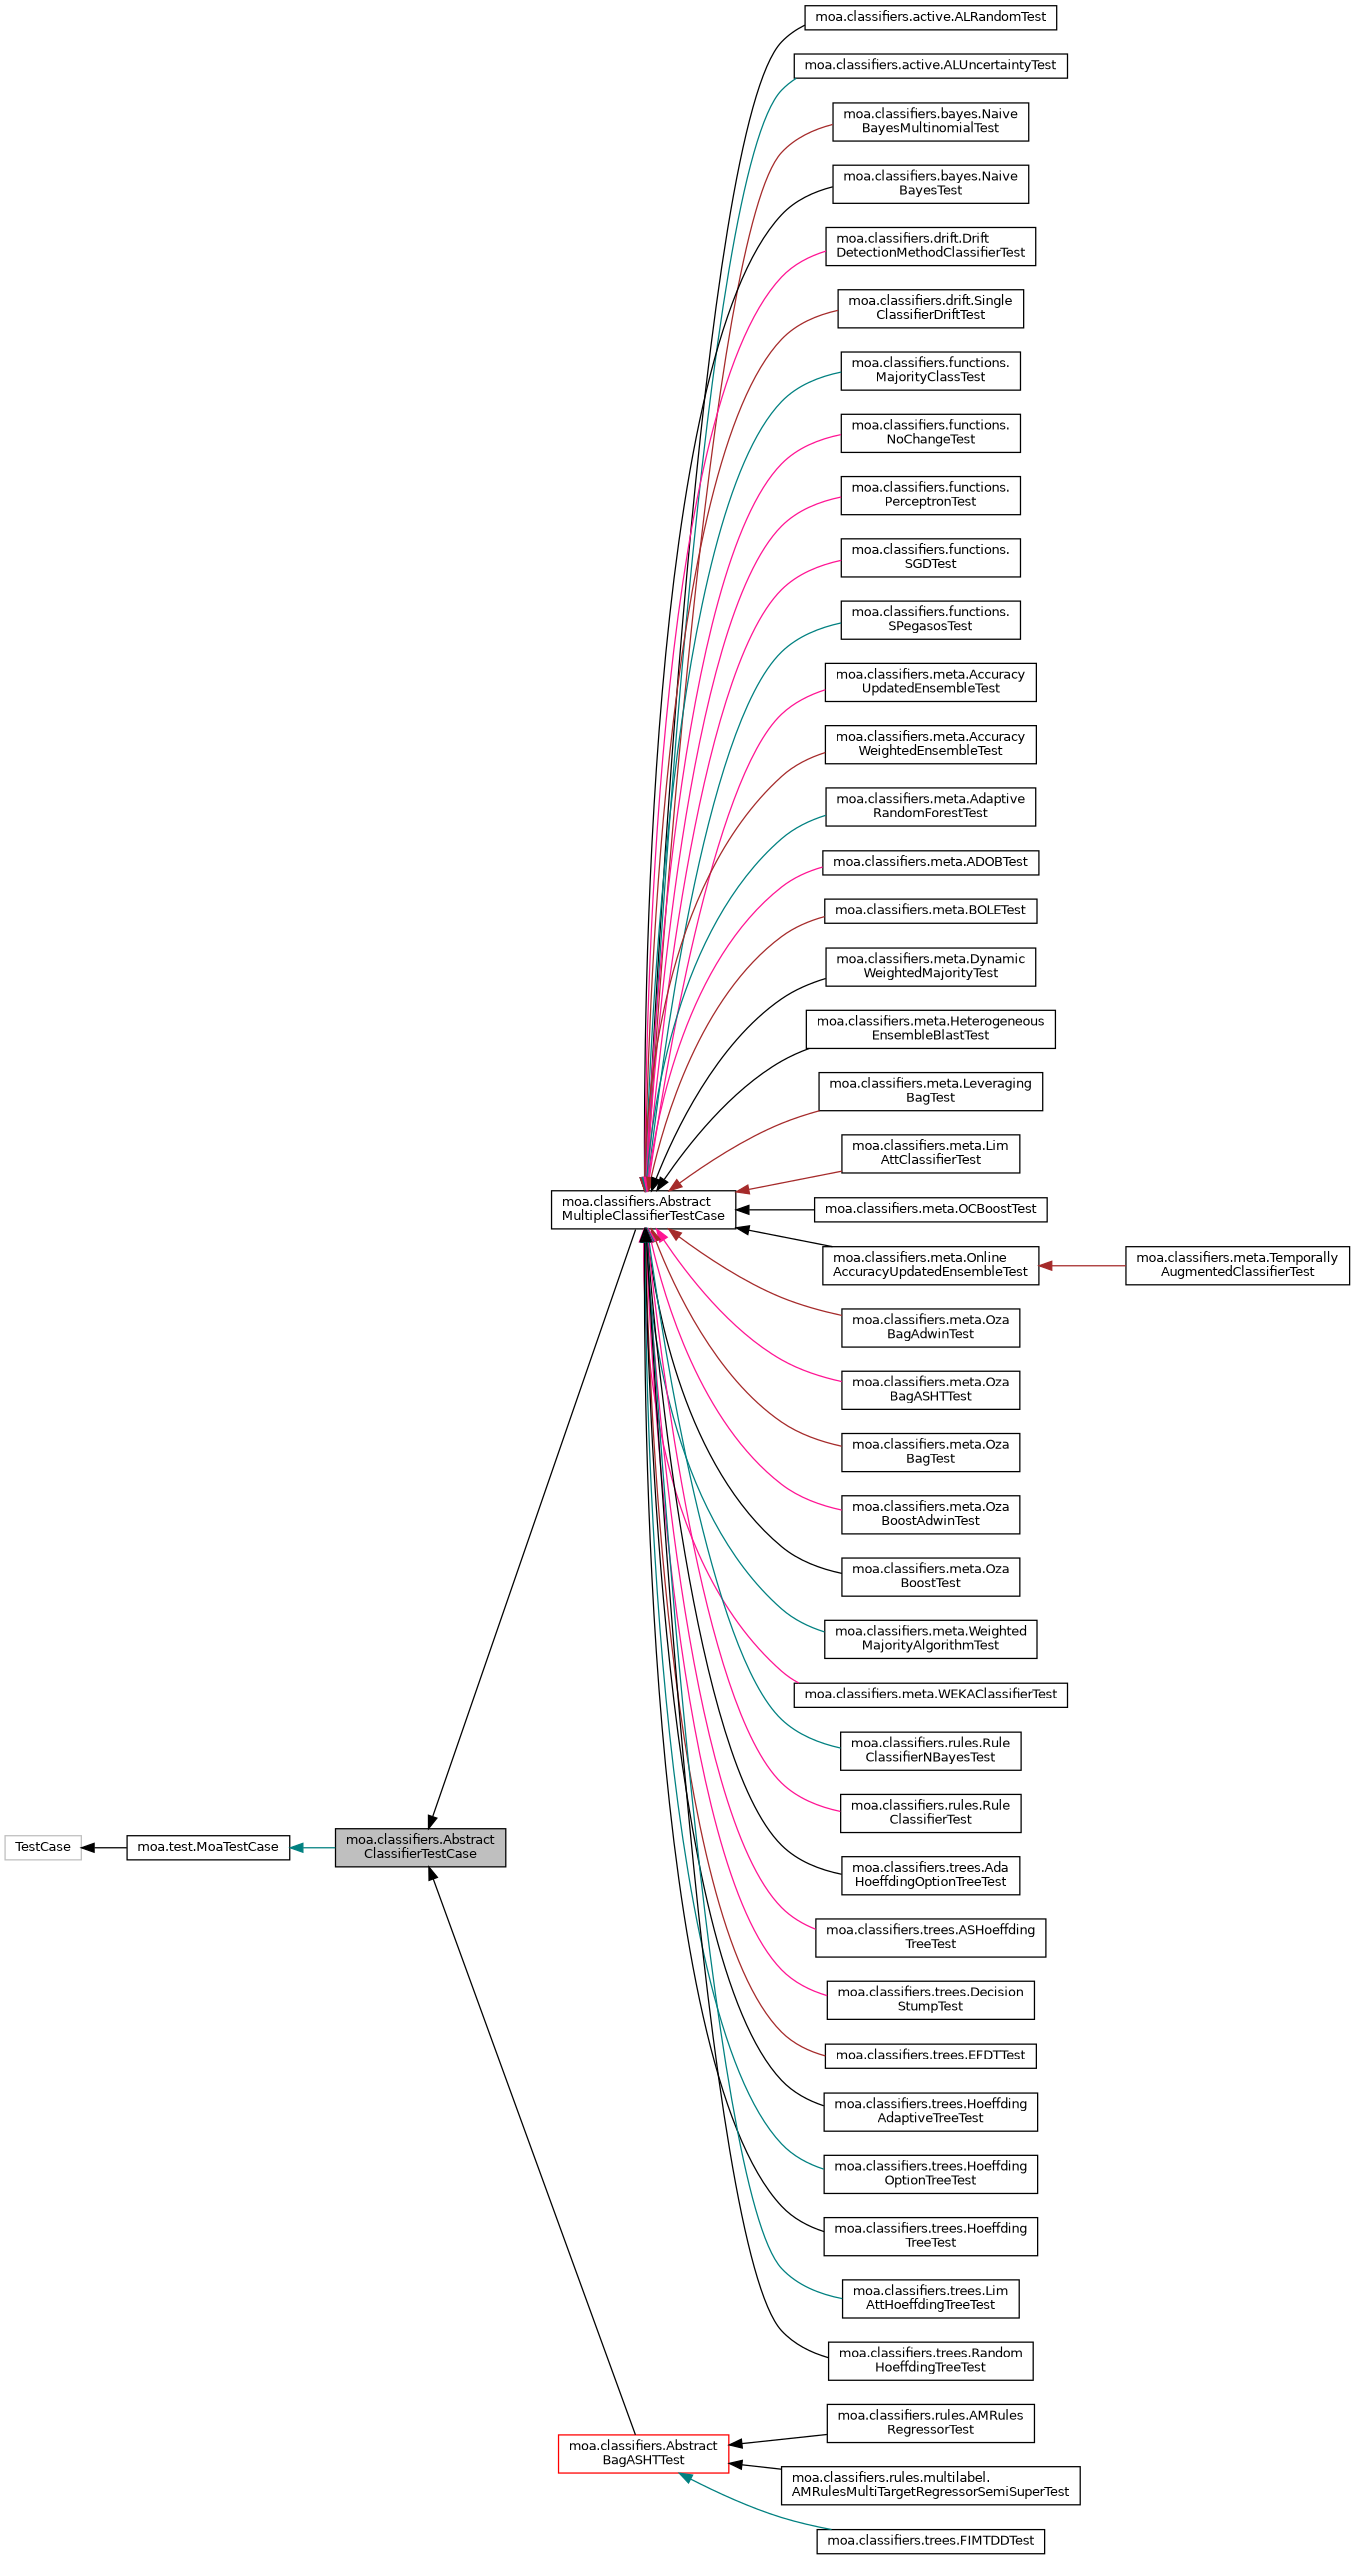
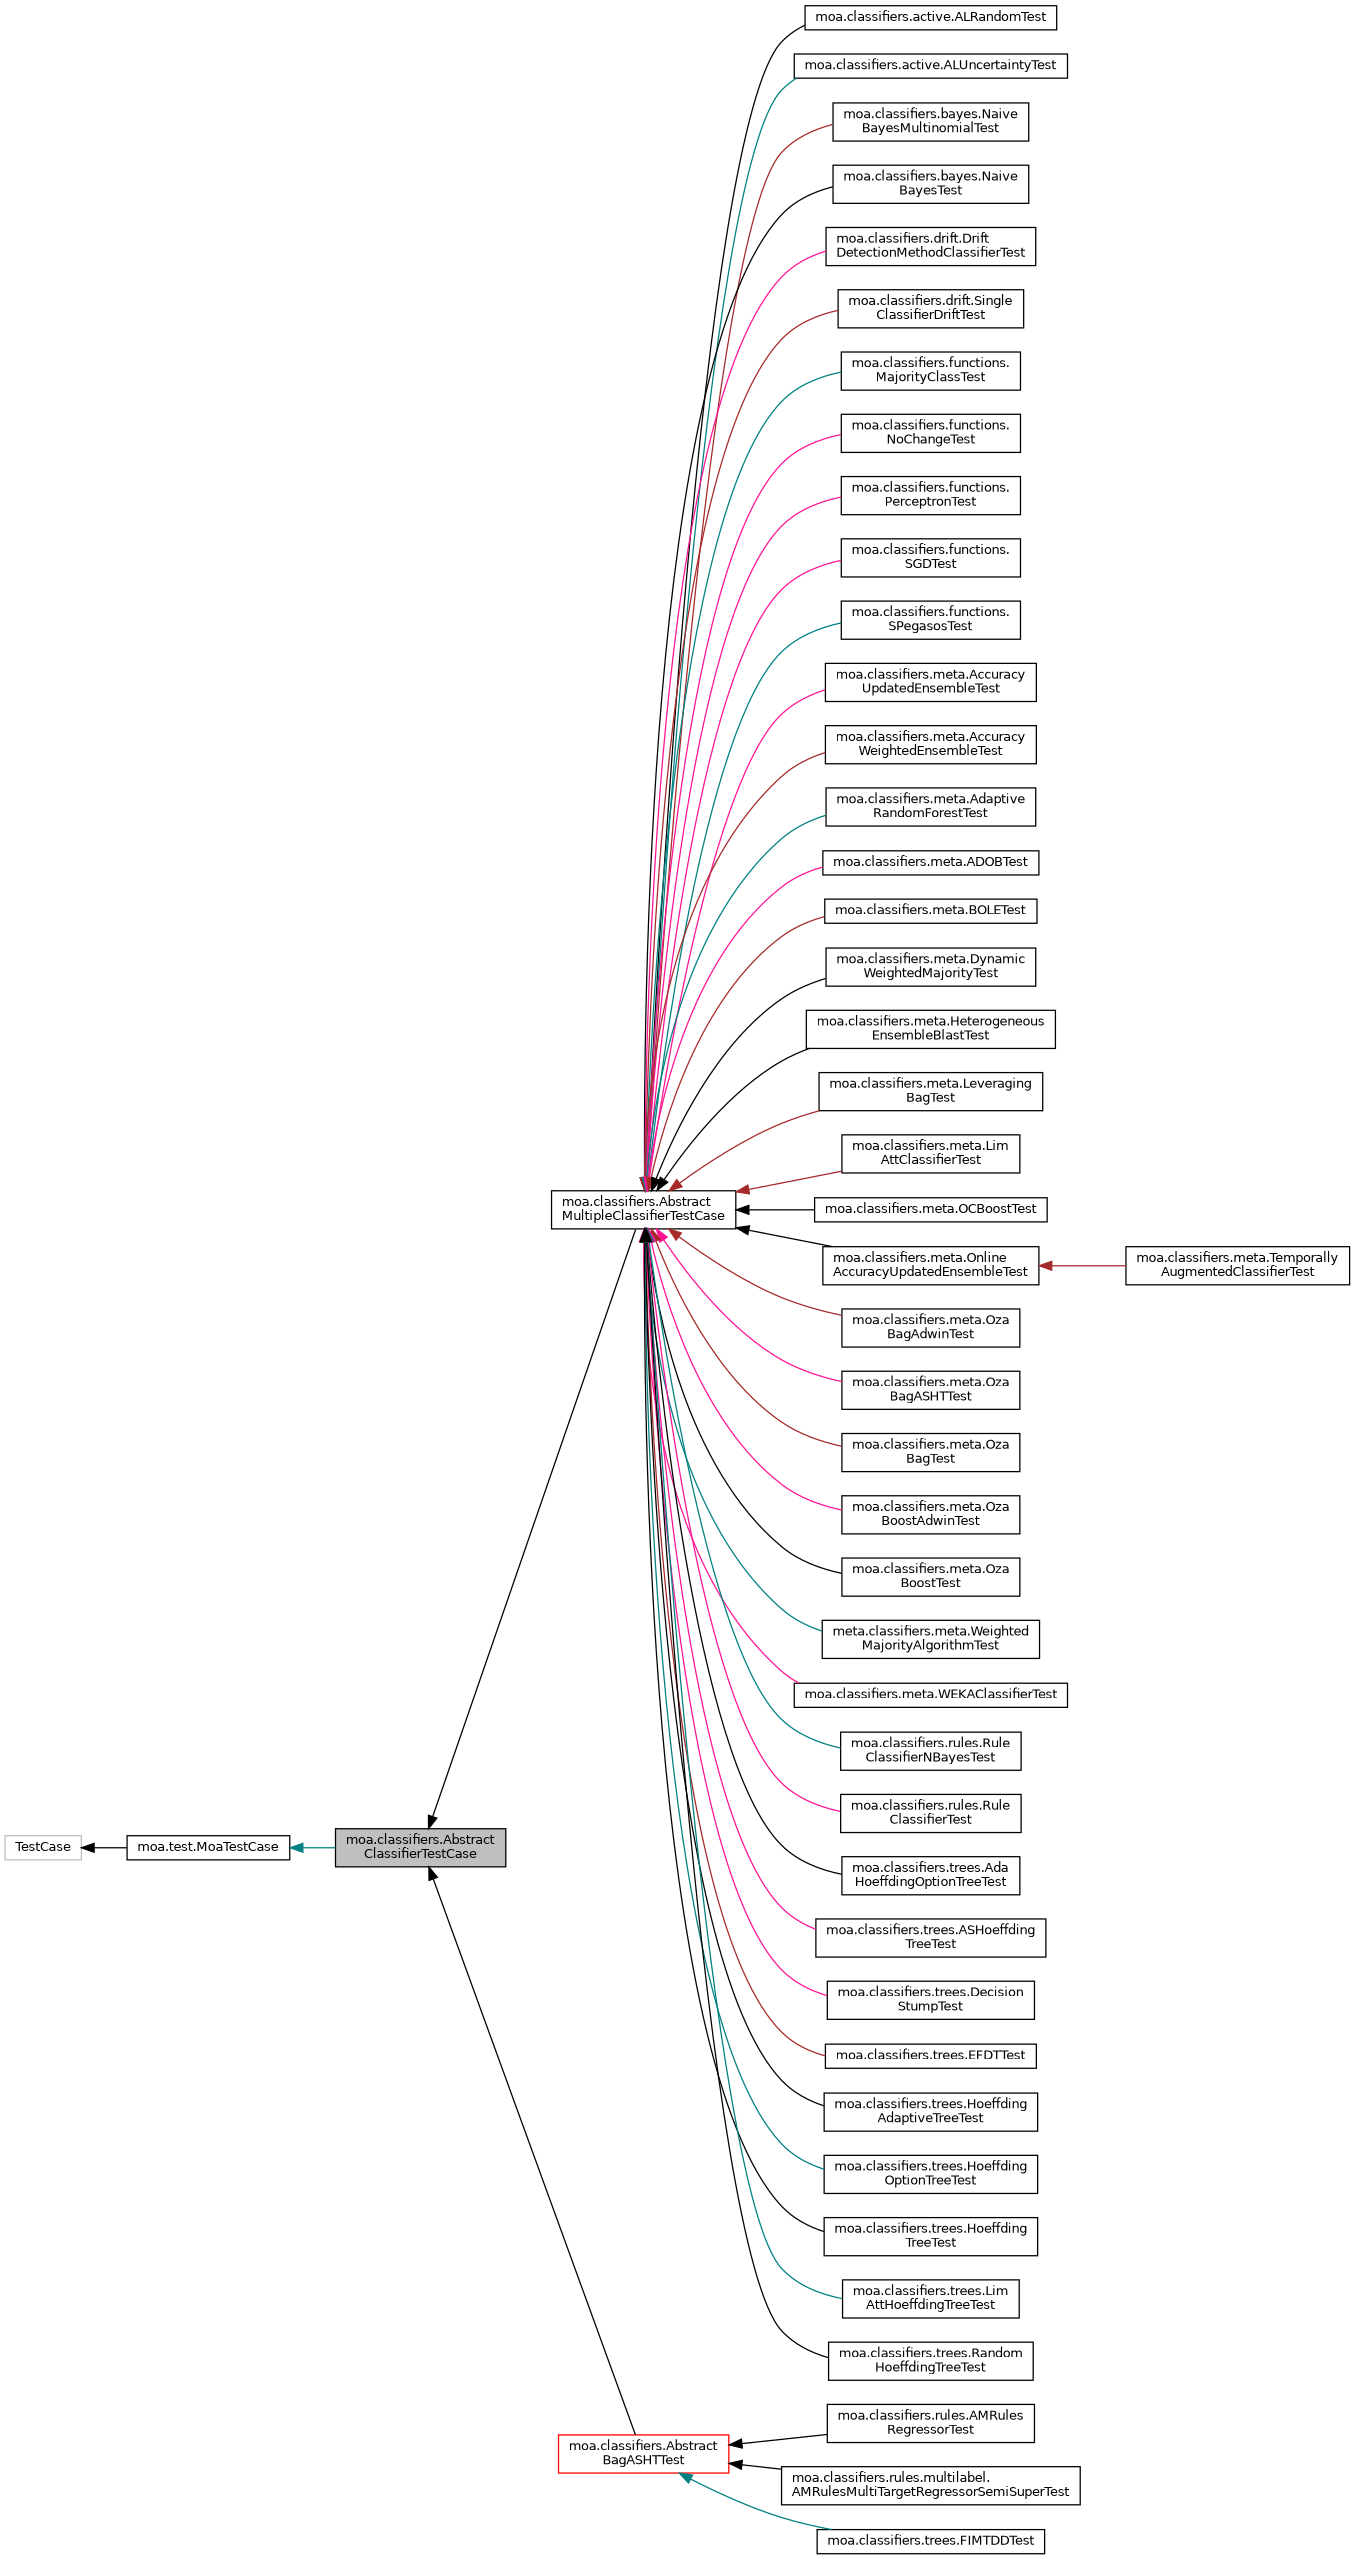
node "moa.classifiers.meta.Weighted MajorityAlgorithmTest": label "moa.classifiers.meta.Weighted MajorityAlgorithmTest" -> "meta.classifiers.meta.Weighted MajorityAlgorithmTest"
